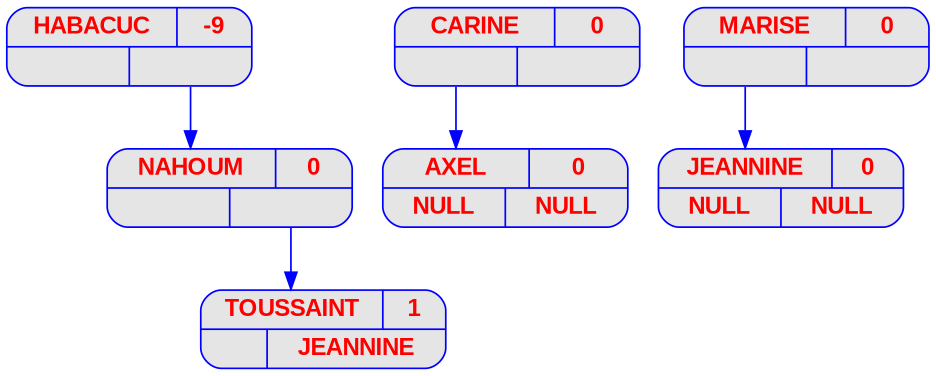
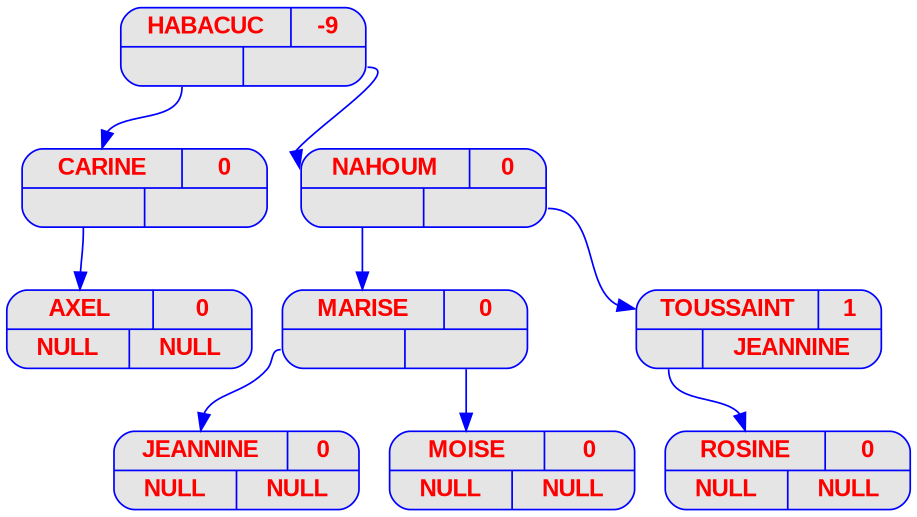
edge "HABACUC" -> "CARINE": added
edge "NAHOUM" -> "MARISE": added
node "MOISE": added
node "ROSINE": added
